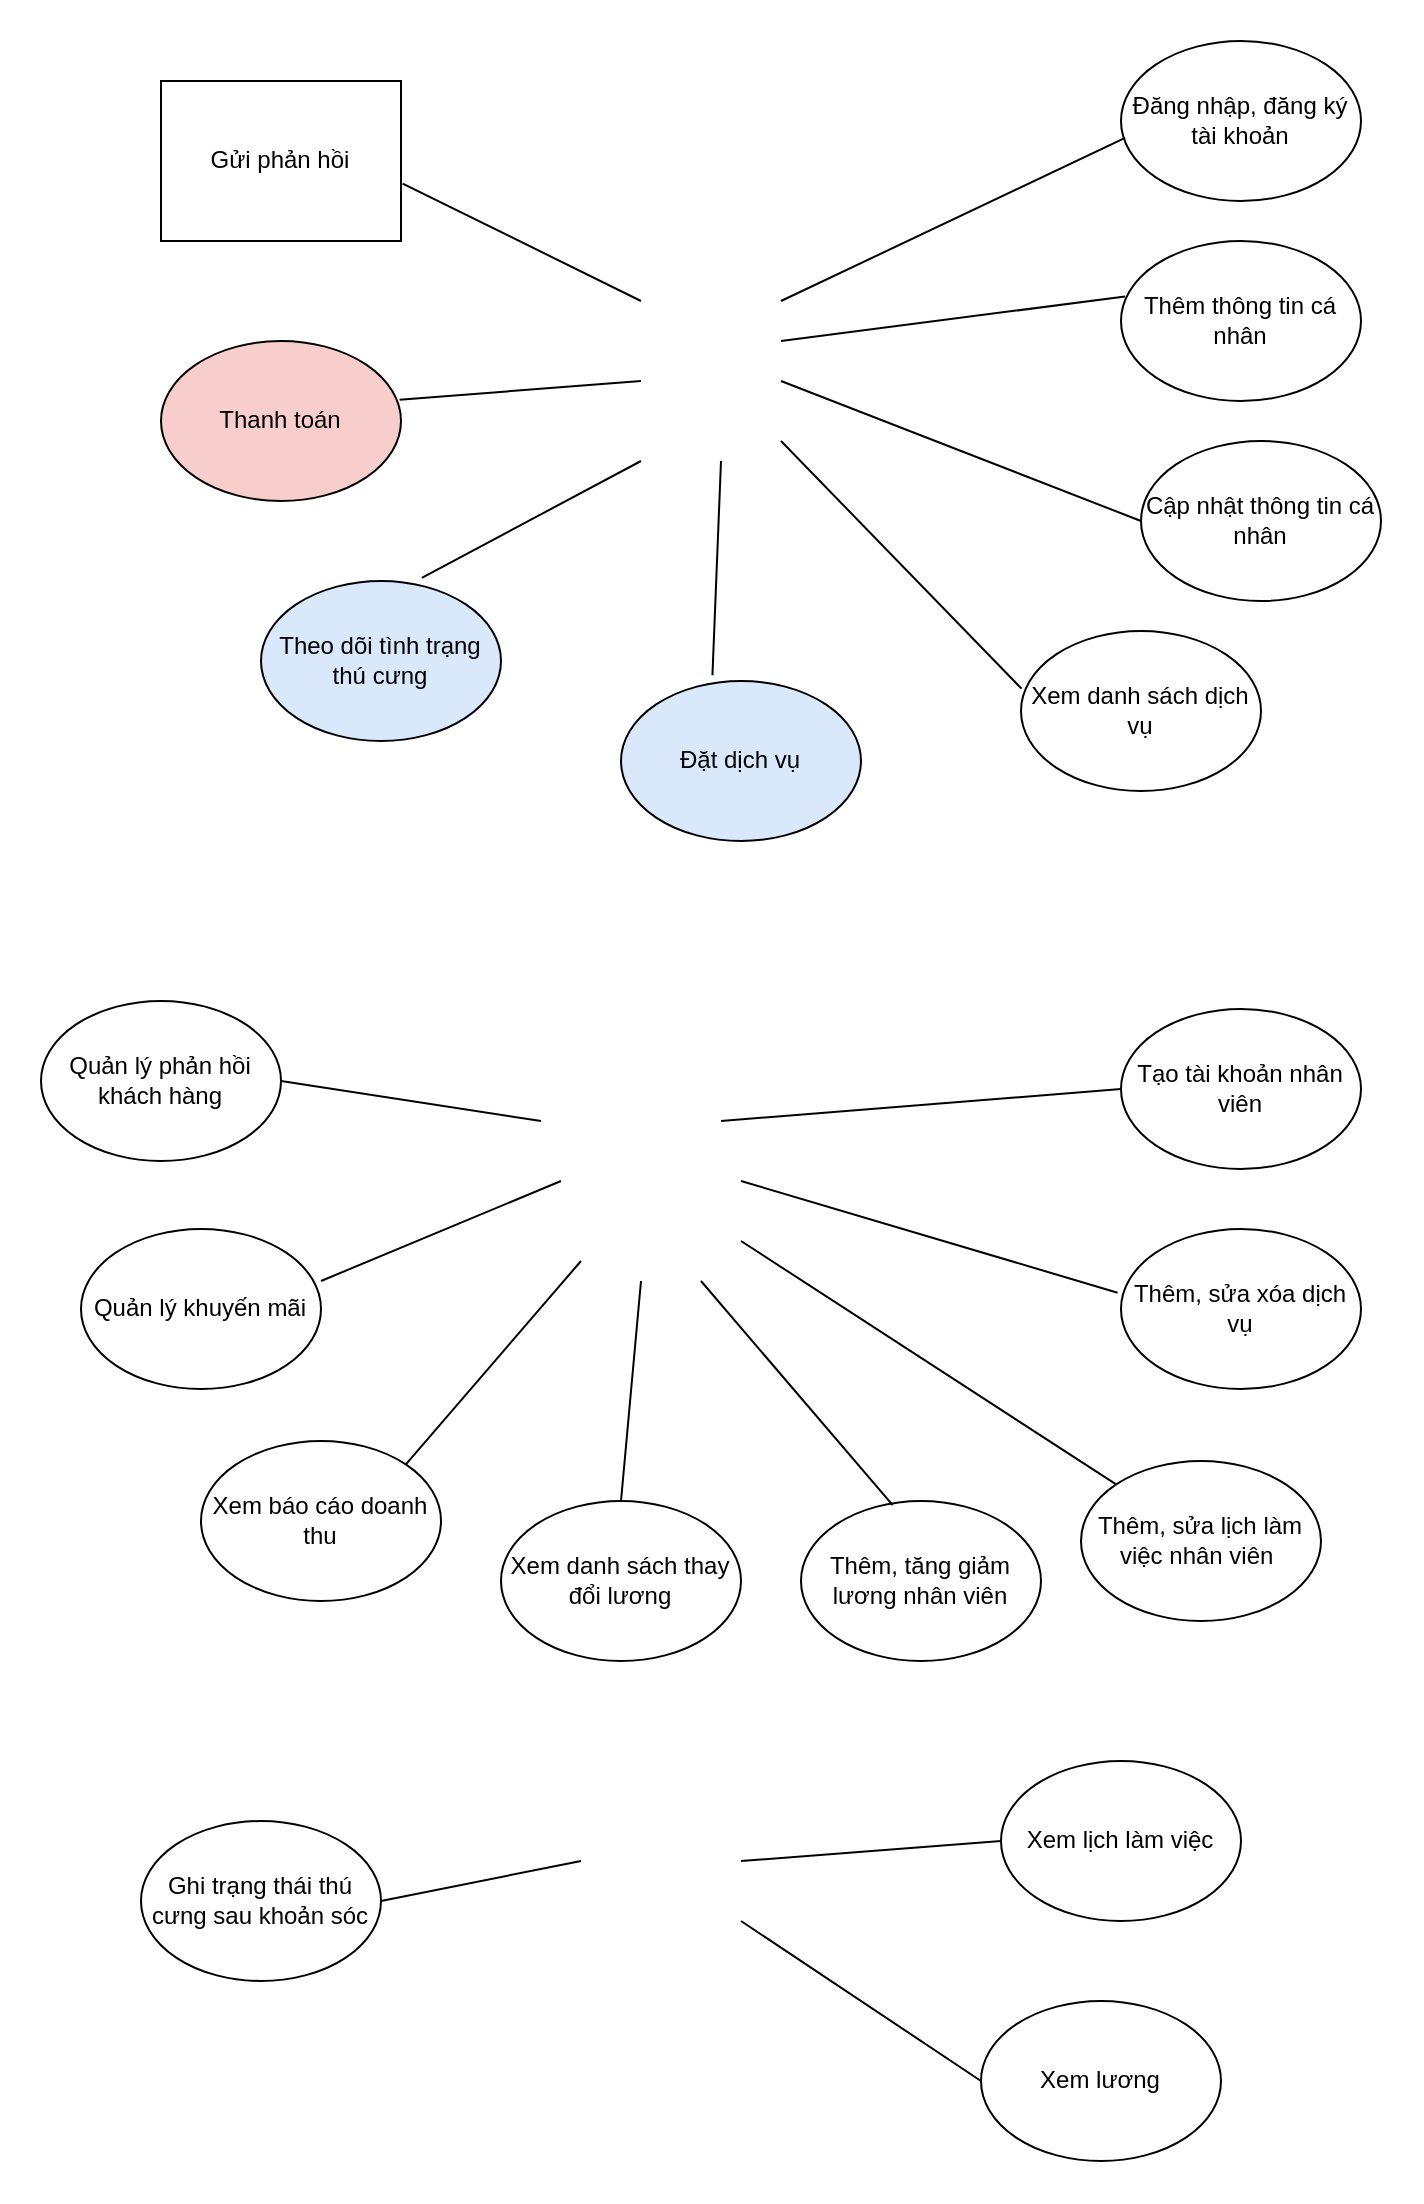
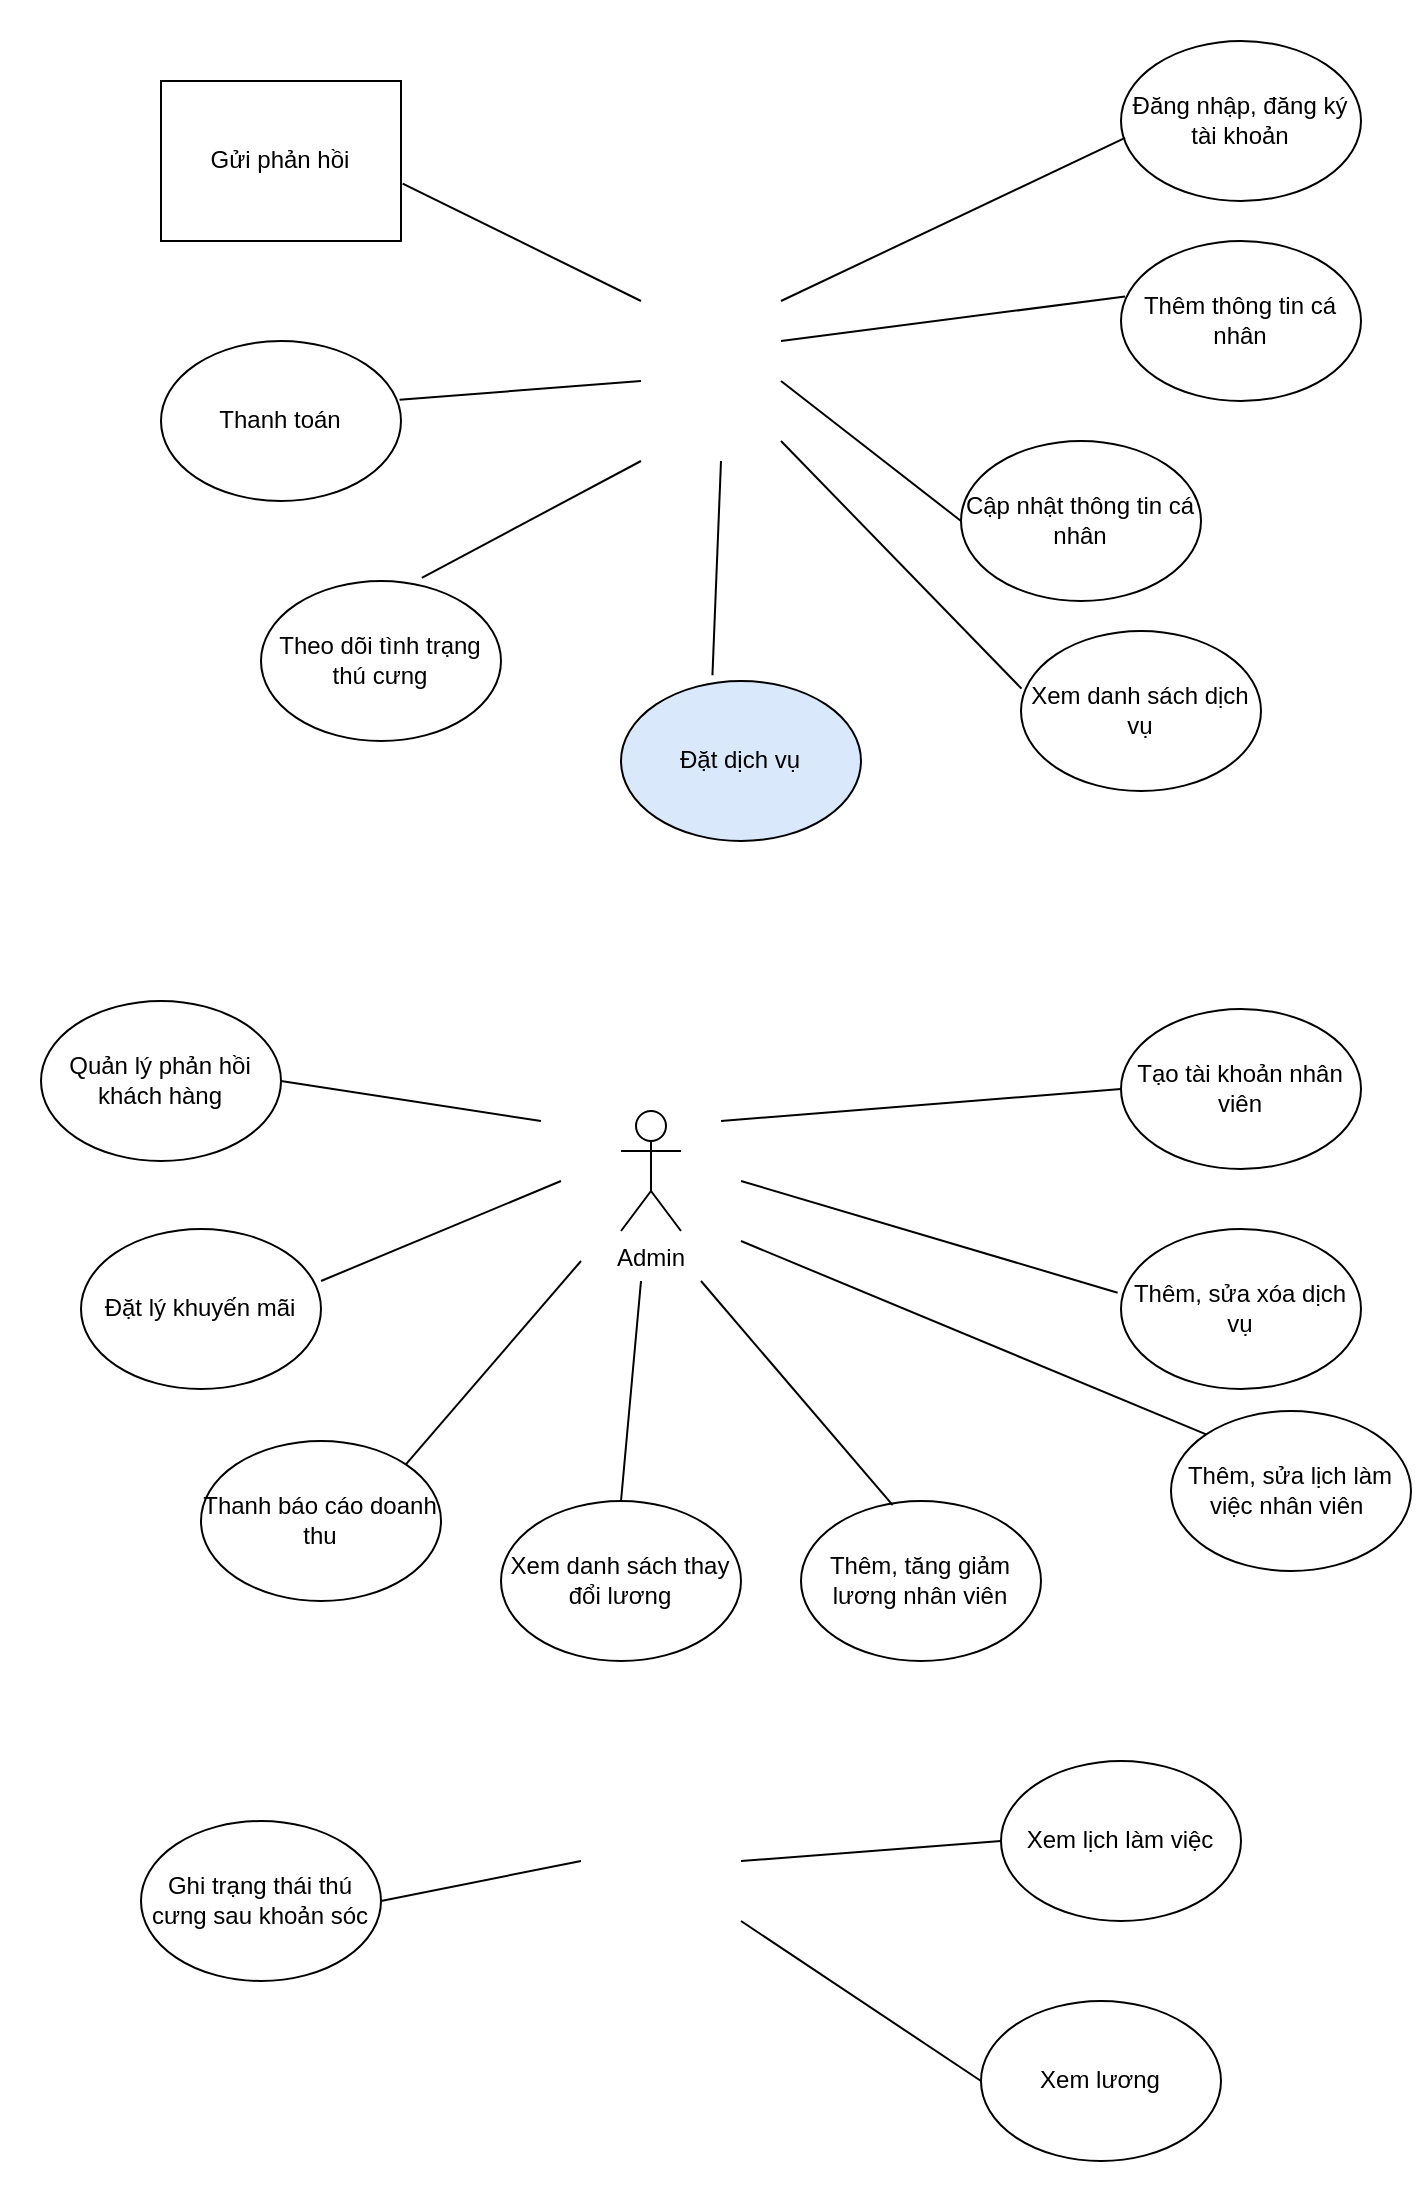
node "Thanh toán": fillcolor #f8cecc -> #ffffff
node "Cập nhật thông tin cá nhân": moved (1261, 521) -> (1081, 521)
node "Theo dõi tình trạng thú cưng": fillcolor #dae8fc -> #ffffff
node "Admin": added
node "Quản lý khuyến mãi": label "Quản lý khuyến mãi" -> "Đặt lý khuyến mãi"
node "Xem báo cáo doanh thu": label "Xem báo cáo doanh thu" -> "Thanh báo cáo doanh thu"
node "Thêm, sửa lịch làm việc nhân viên": moved (1201, 1541) -> (1291, 1491)
